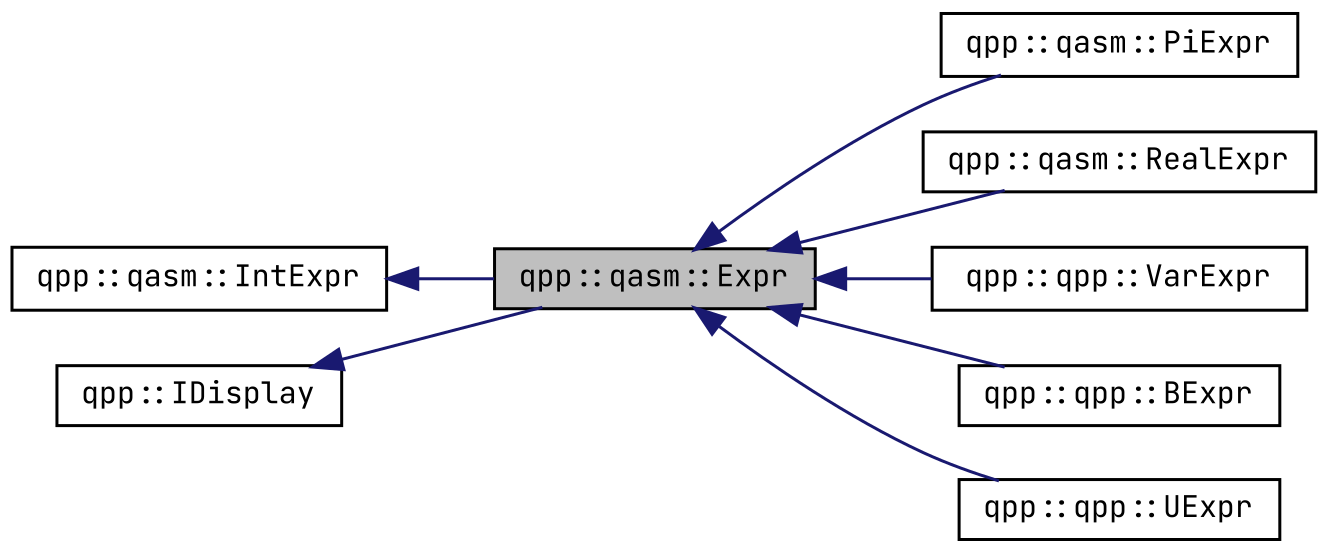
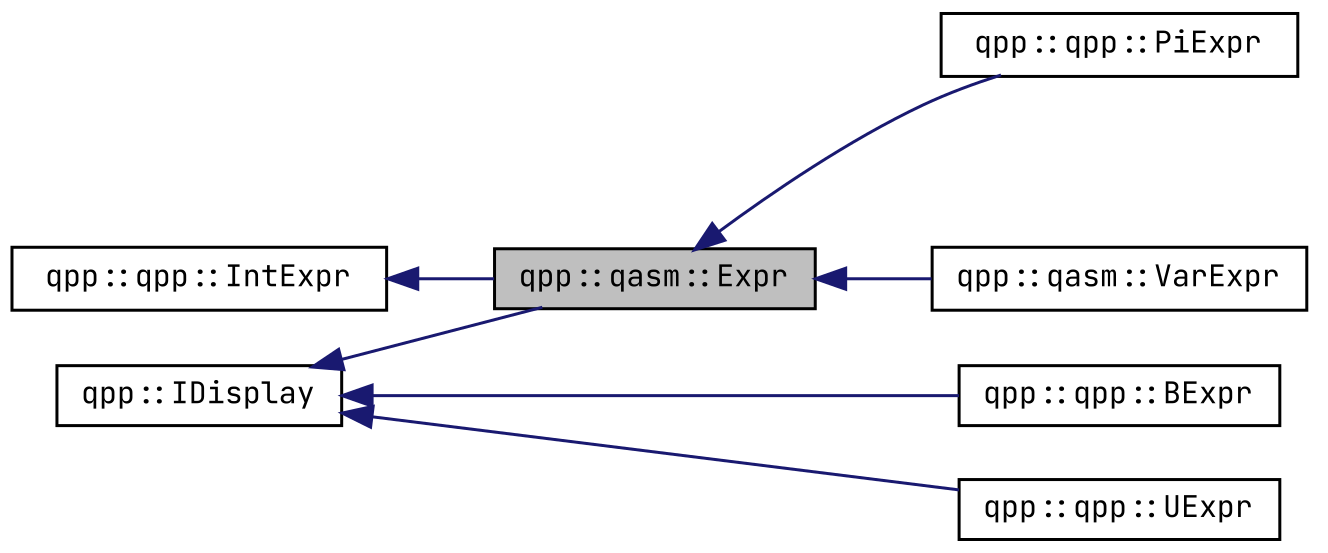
node "qpp::qasm::PiExpr": label "qpp::qasm::PiExpr" -> "qpp::qpp::PiExpr"
node "qpp::qasm::RealExpr": removed
node "qpp::qasm::IntExpr": label "qpp::qasm::IntExpr" -> "qpp::qpp::IntExpr"
node "qpp::qpp::VarExpr": label "qpp::qpp::VarExpr" -> "qpp::qasm::VarExpr"
edge "qpp::qpp::BExpr" -> "qpp::qasm::Expr": now "qpp::qpp::BExpr" -> "qpp::IDisplay"
edge "qpp::qpp::UExpr" -> "qpp::qasm::Expr": now "qpp::qpp::UExpr" -> "qpp::IDisplay"
